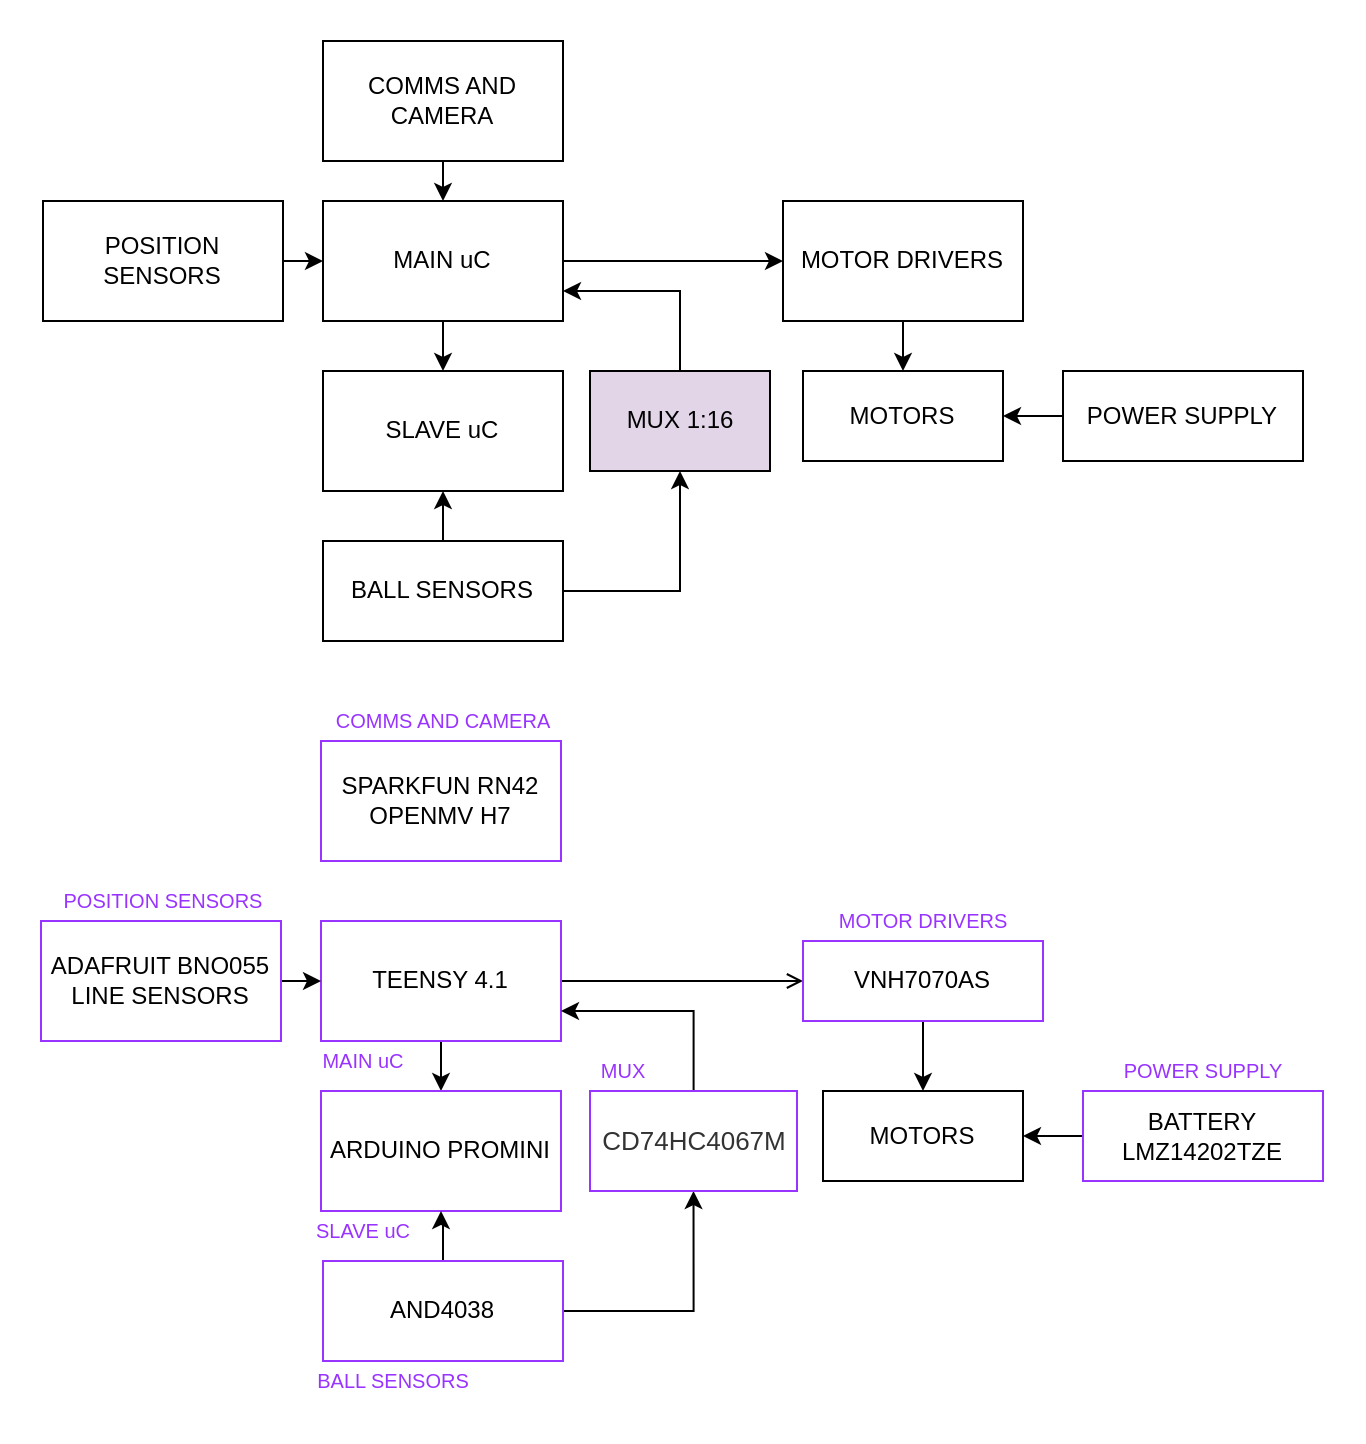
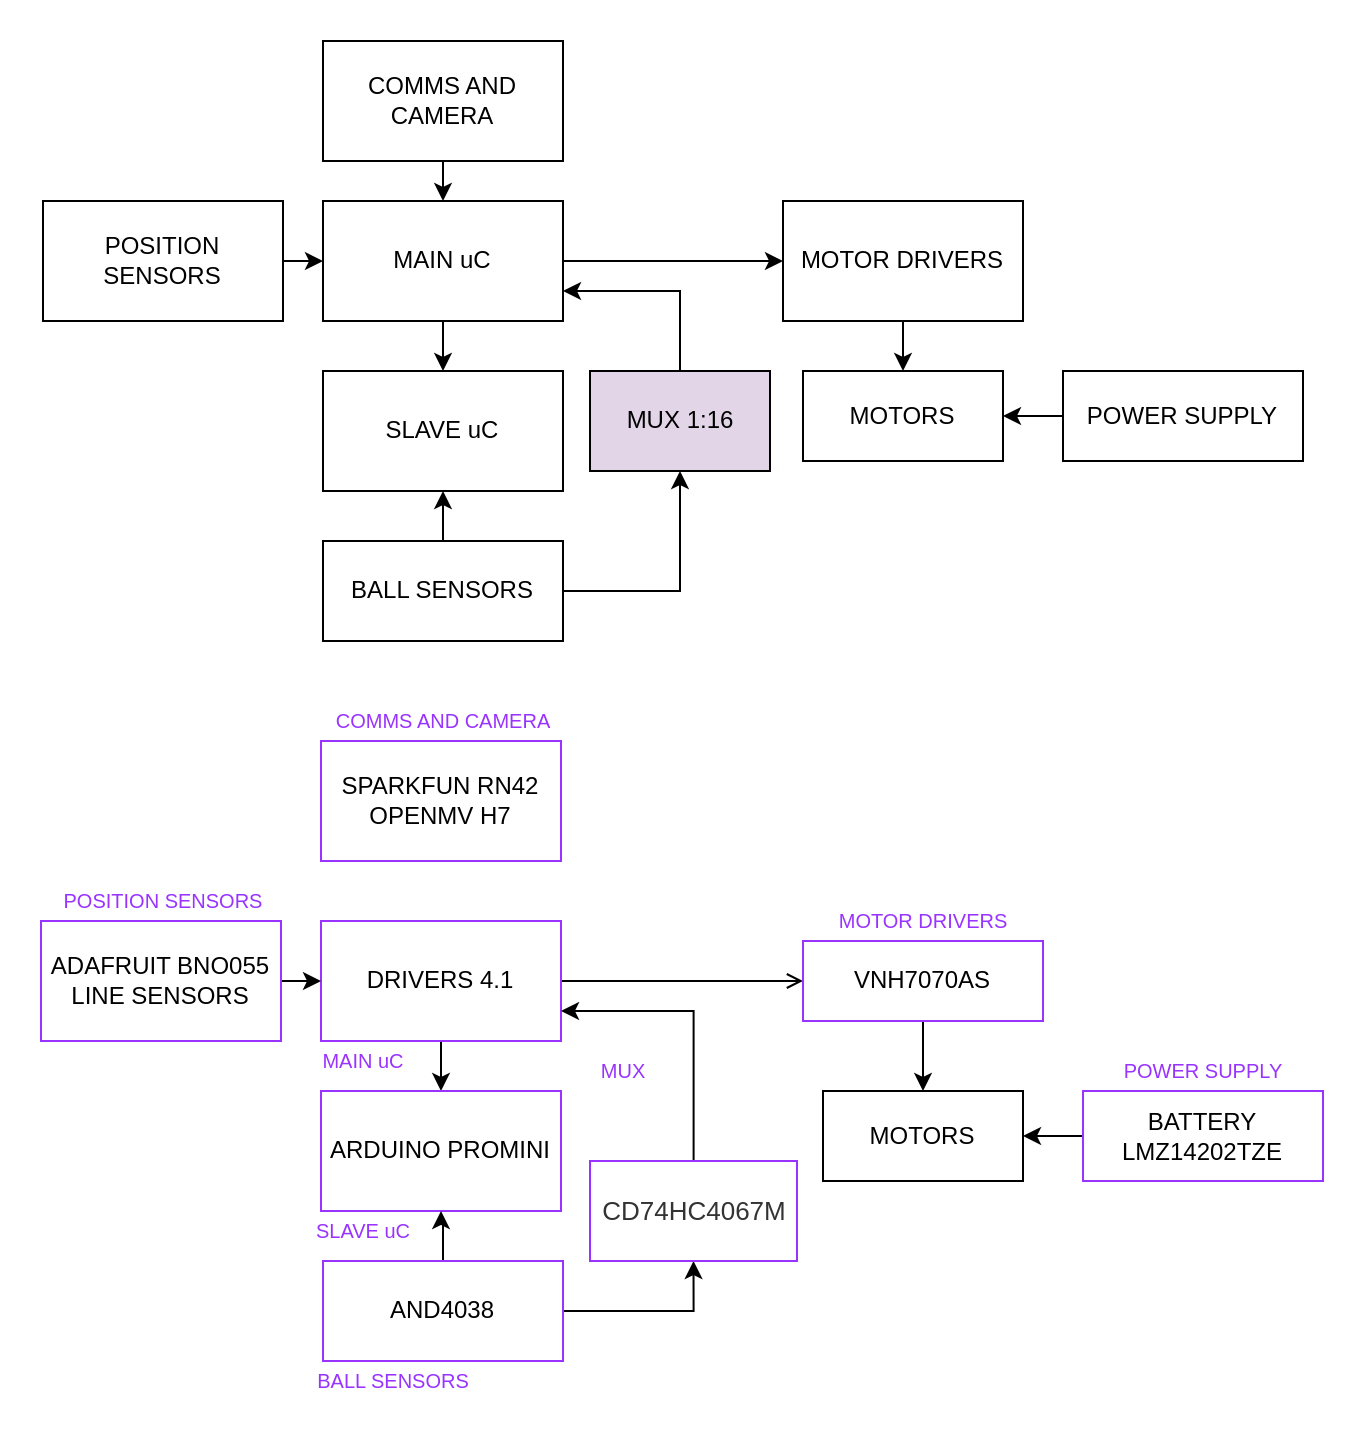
node "TEENSY 4.1": label "TEENSY 4.1" -> "DRIVERS 4.1"
node "CD74HC4067M": moved (694, 1141) -> (694, 1211)
